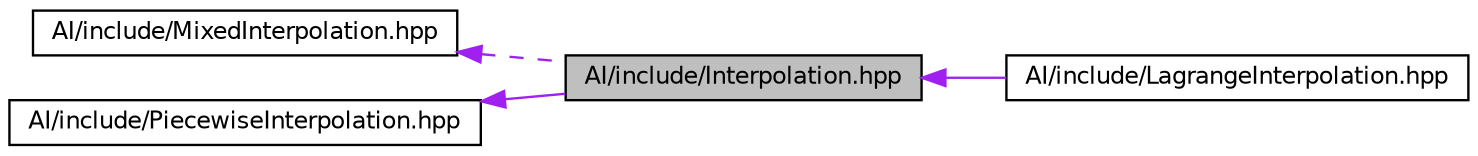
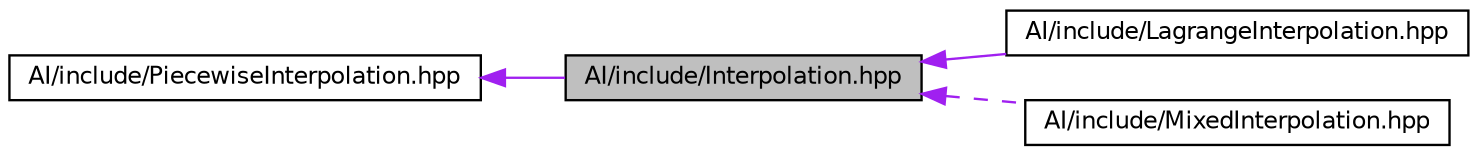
edge "AI/include/Interpolation.hpp" -> "AI/include/MixedInterpolation.hpp": reversed
